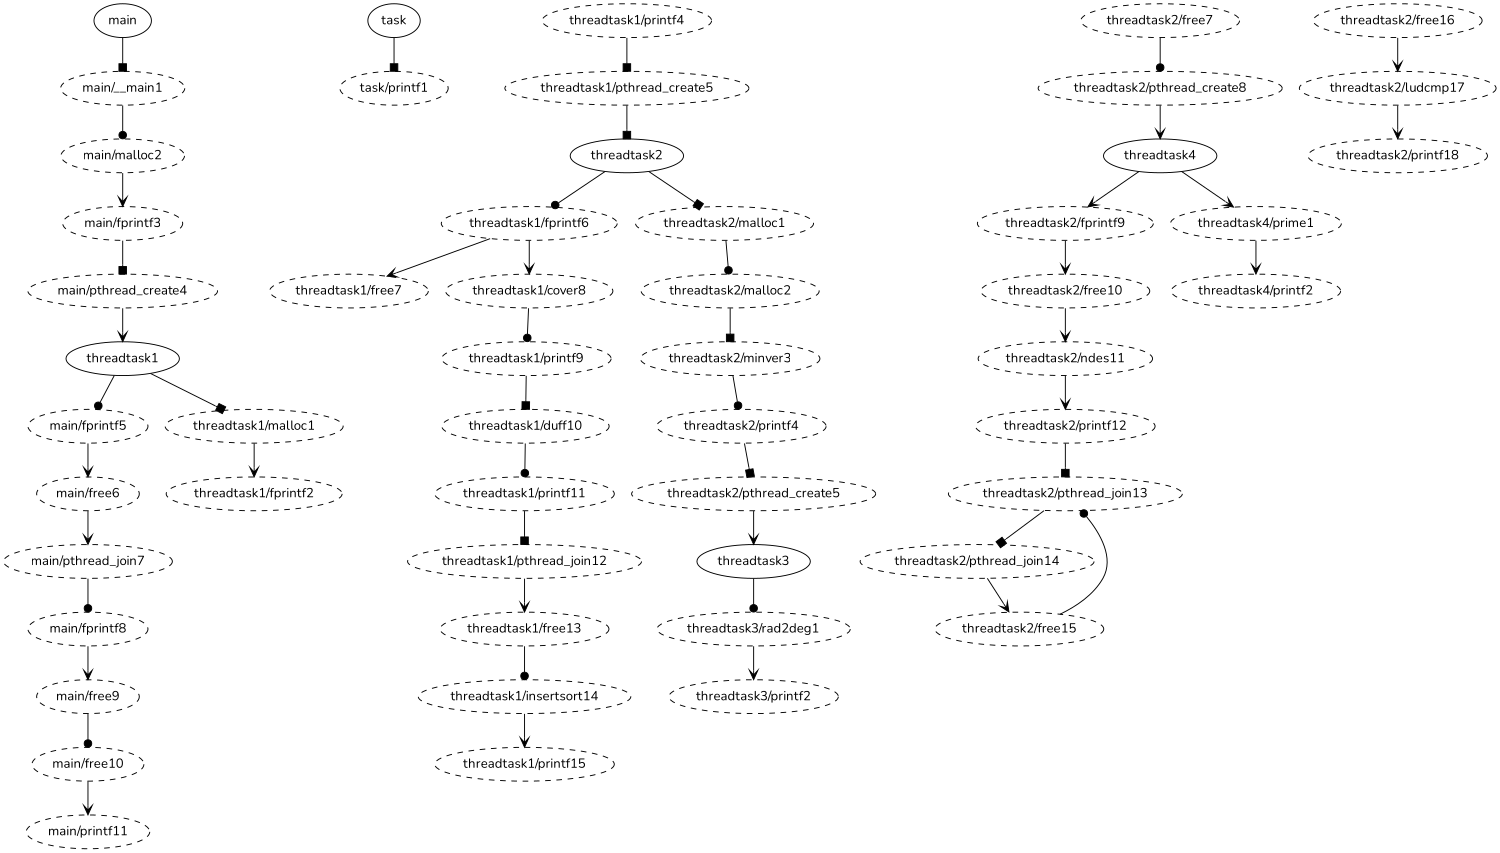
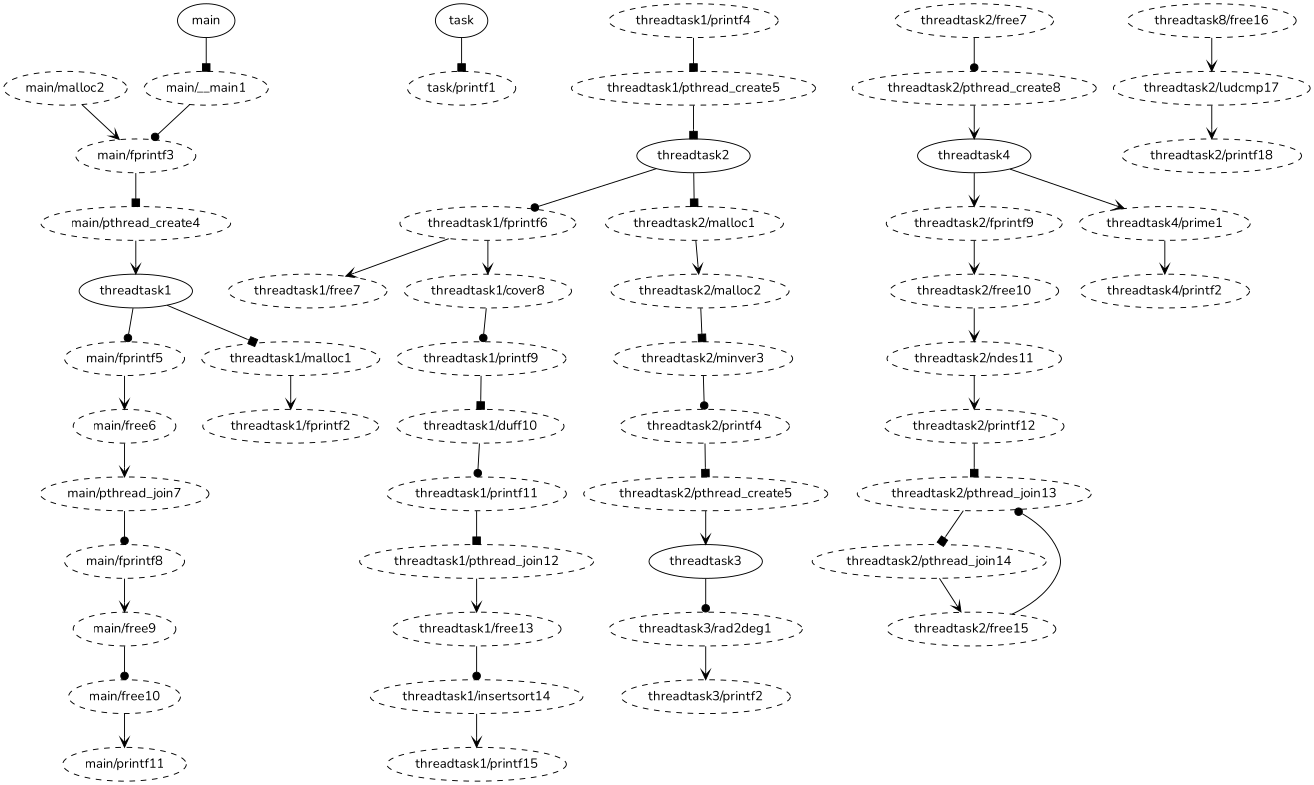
node "threadtask2/free16": label "threadtask2/free16" -> "threadtask8/free16"
edge "main/__main1" -> "main/malloc2": now "main/__main1" -> "main/fprintf3"
edge "threadtask2/malloc1" -> "threadtask2/malloc2": arrowhead dot -> vee
